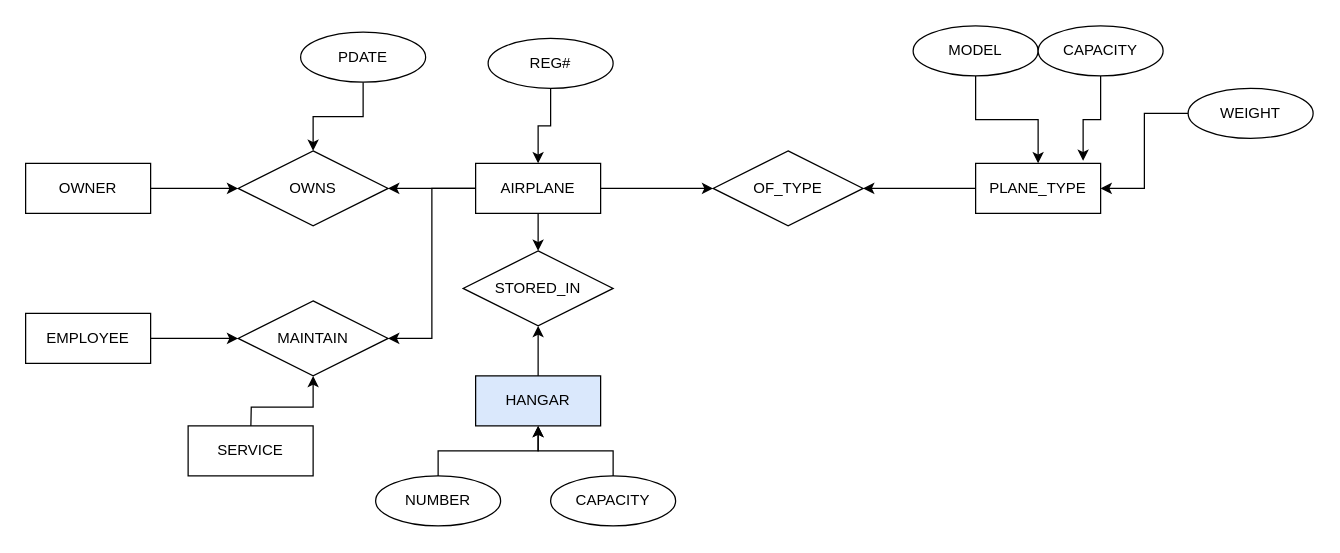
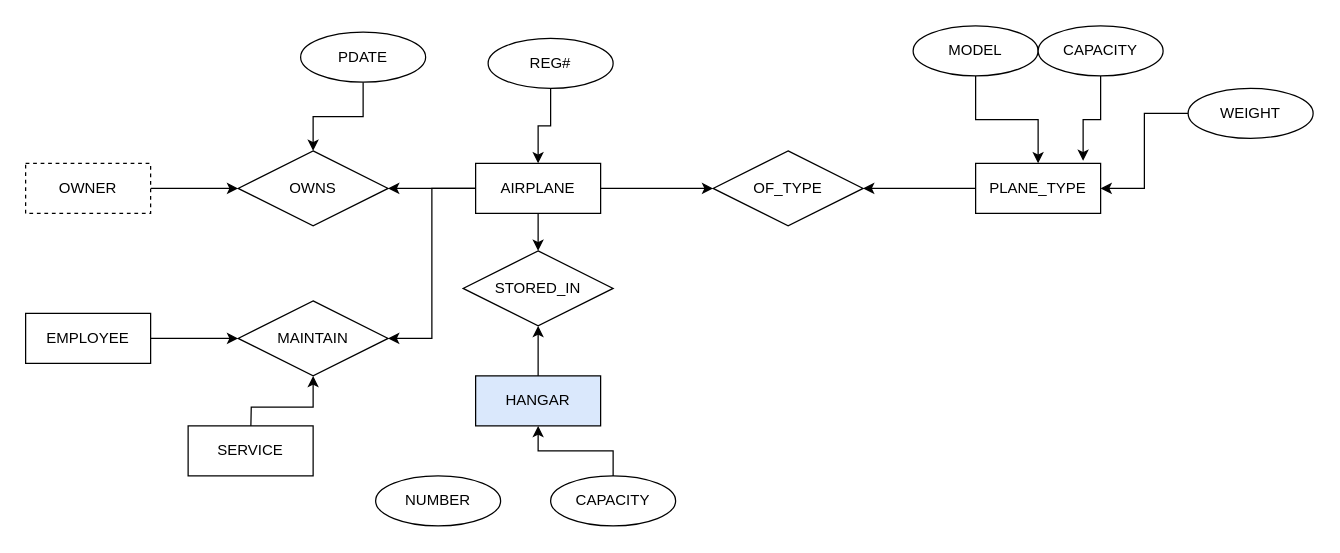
node "OWNER": style solid -> dashed
edge "NUMBER" -> "HANGAR": removed
